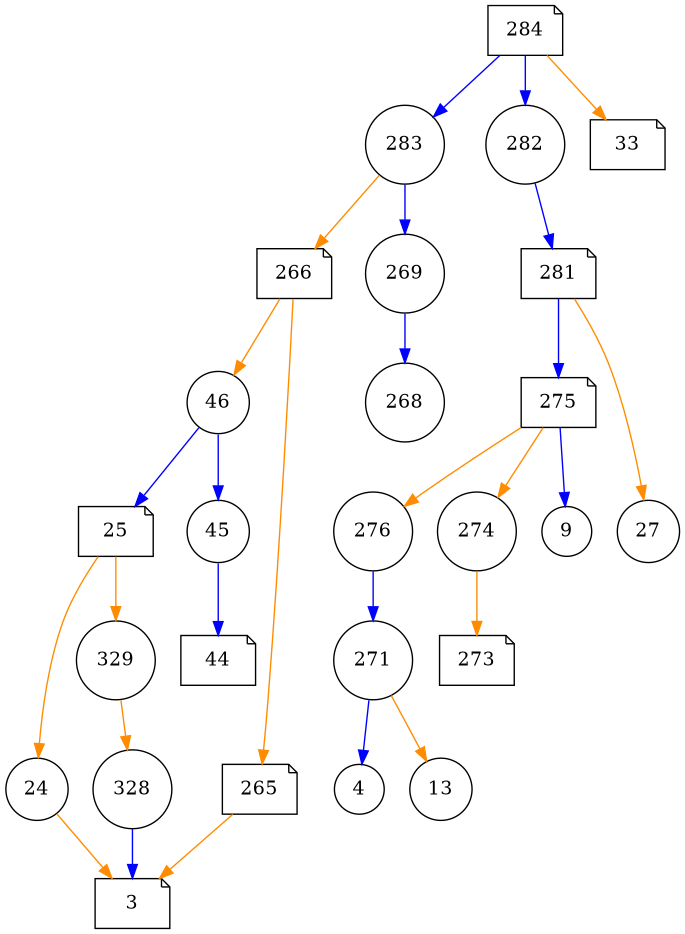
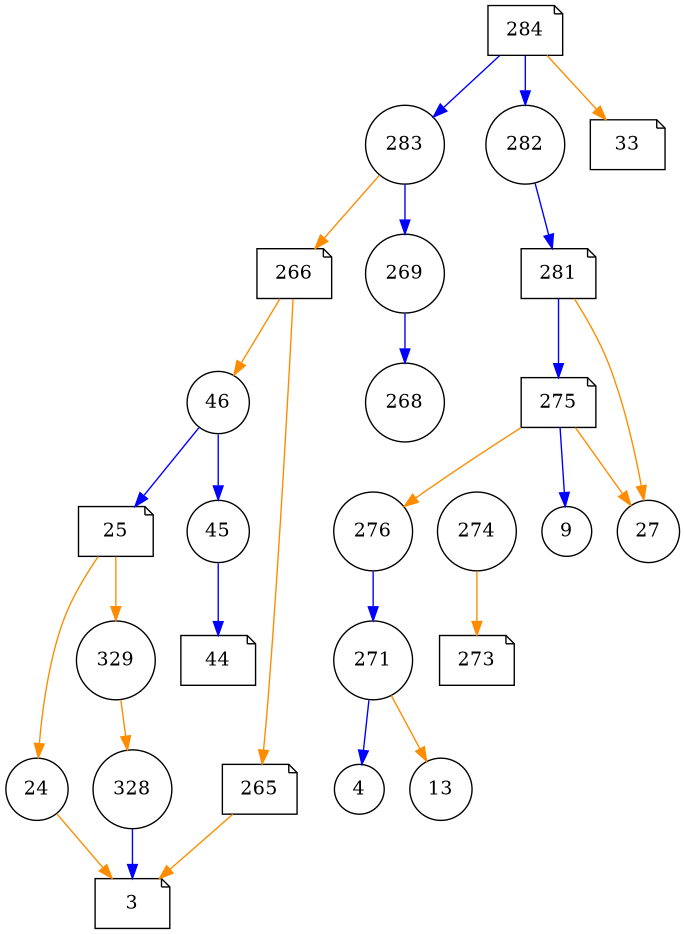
edge "275" -> "274": now "275" -> "27"
